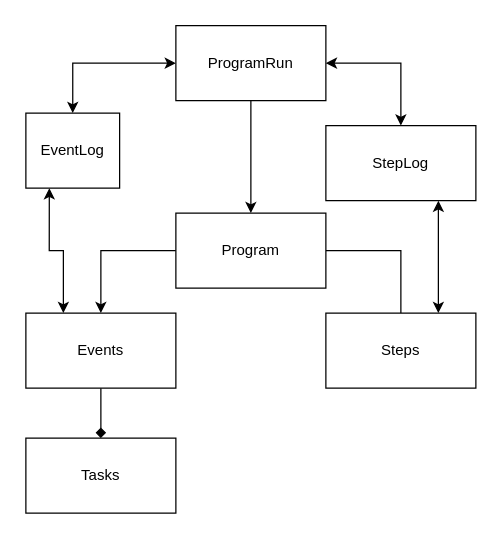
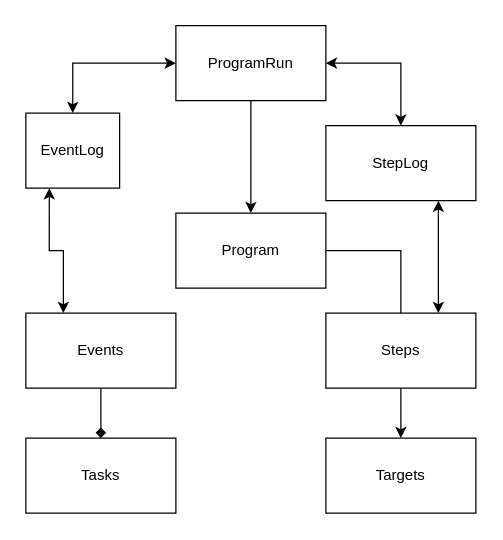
edge "Program" -> "Events": removed
edge "Steps" -> "Targets": added
node "Targets": added
